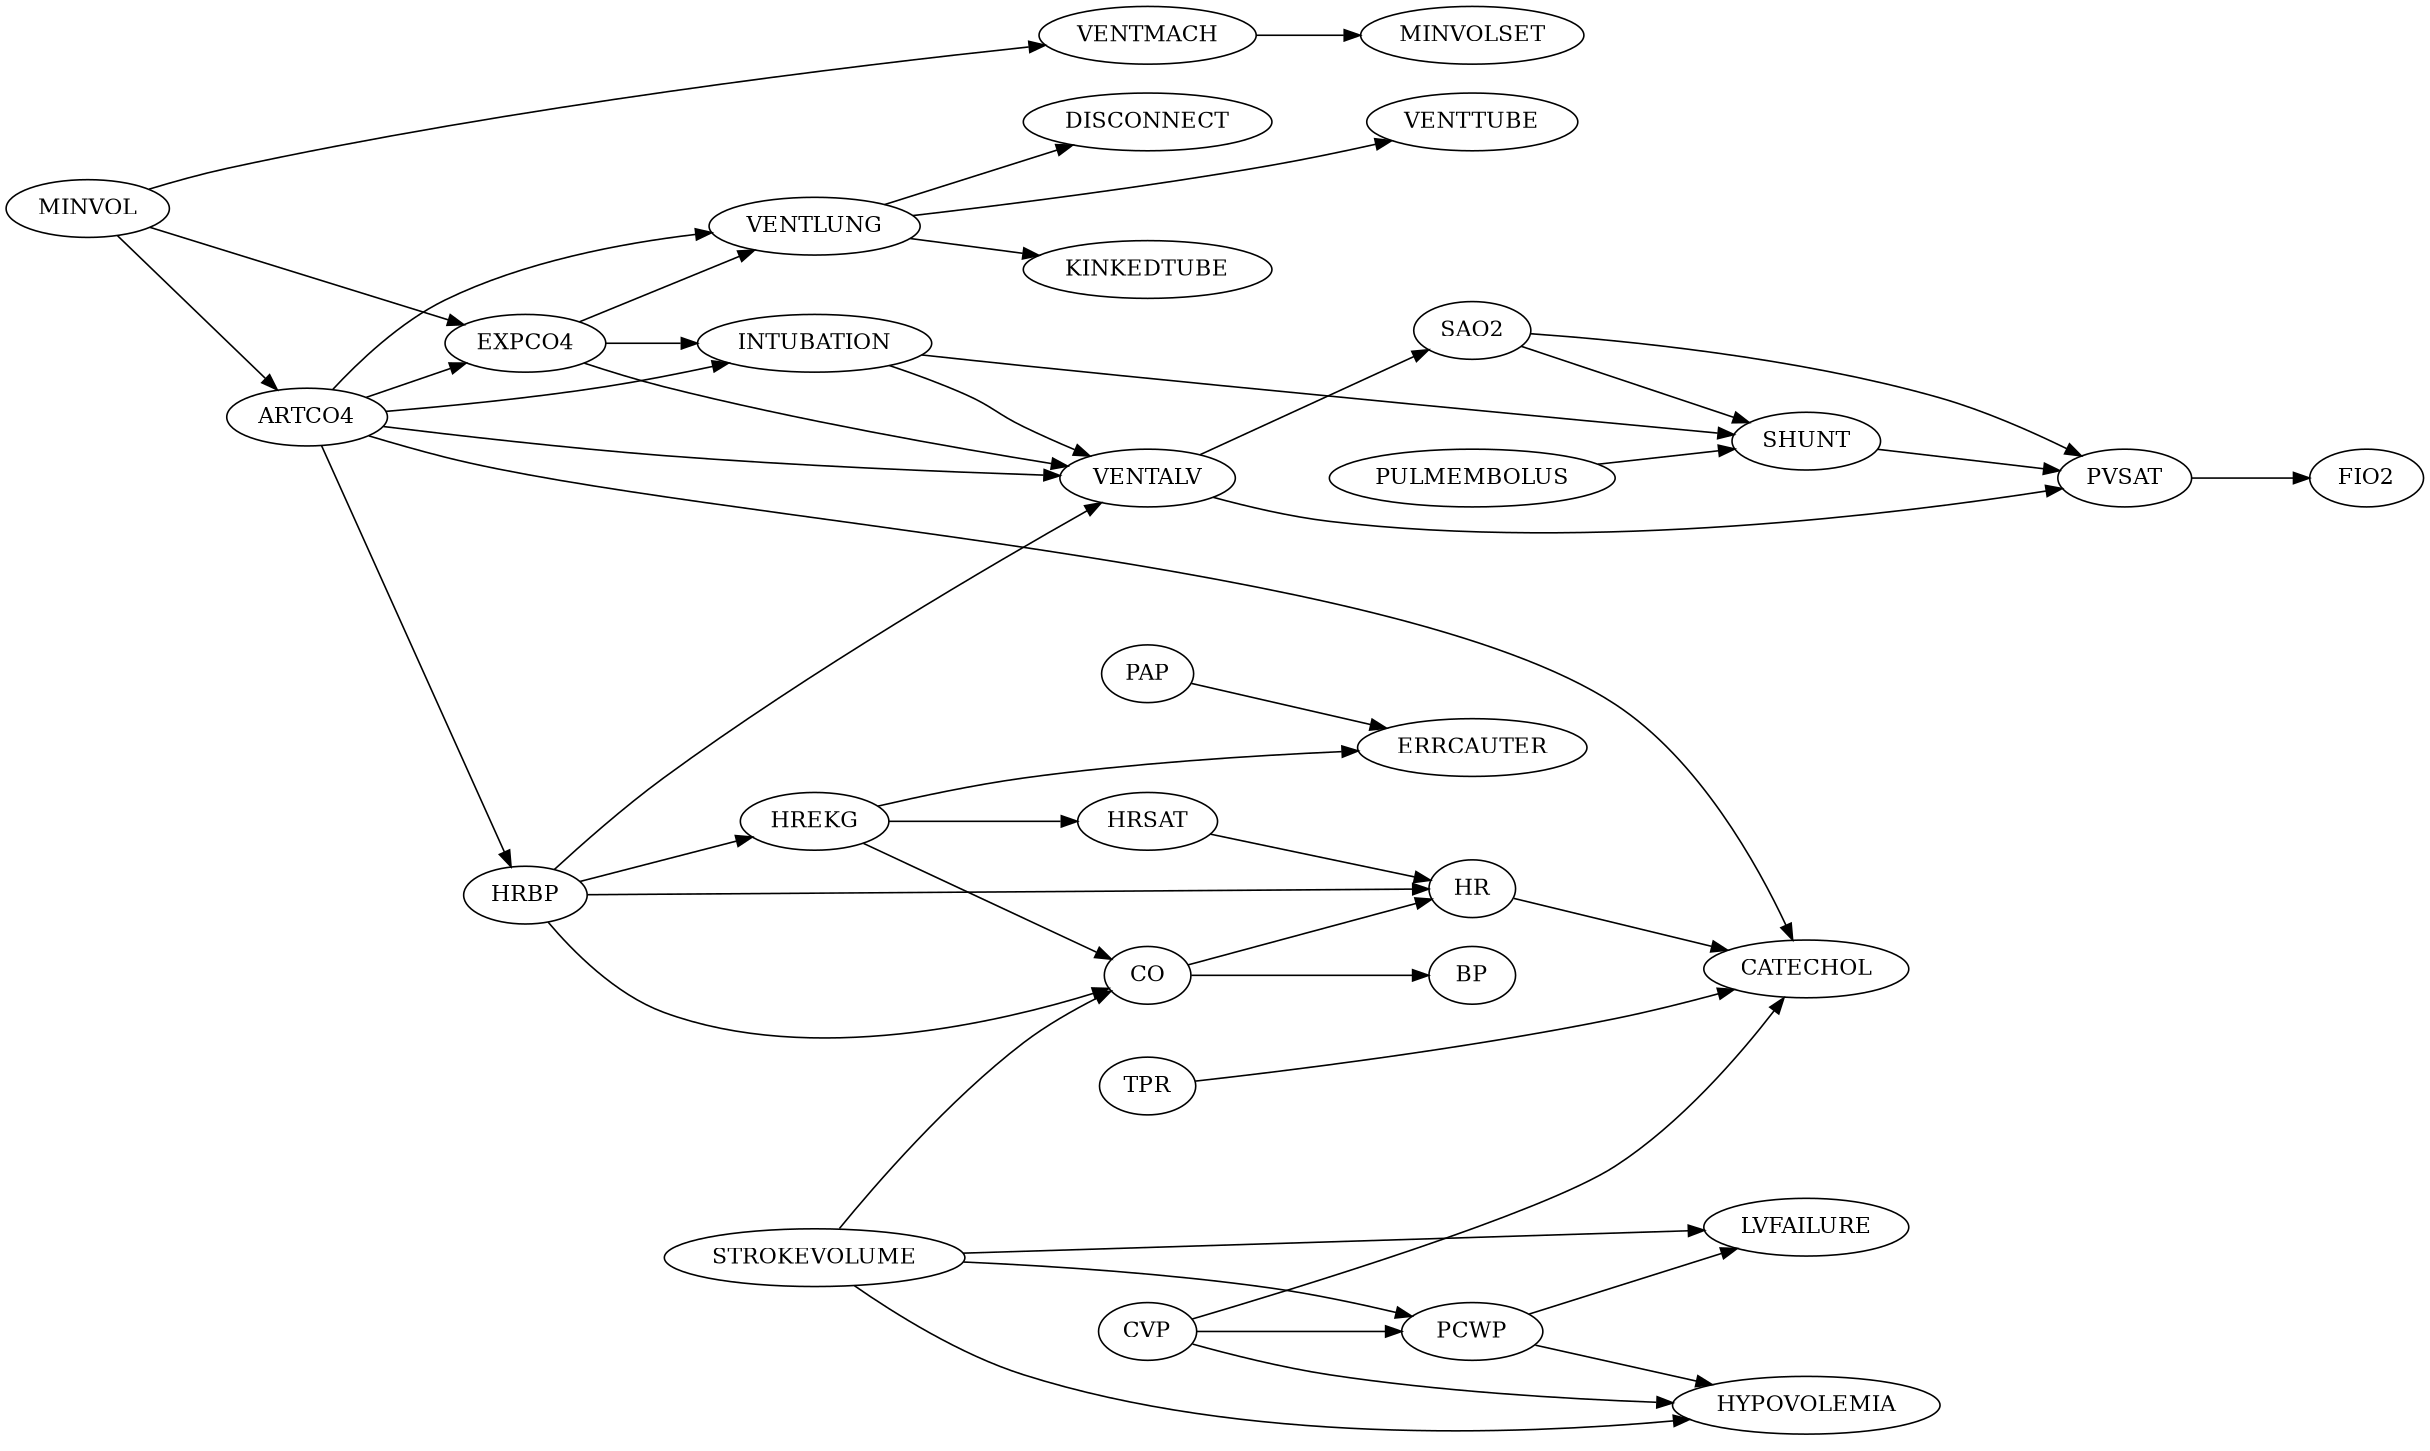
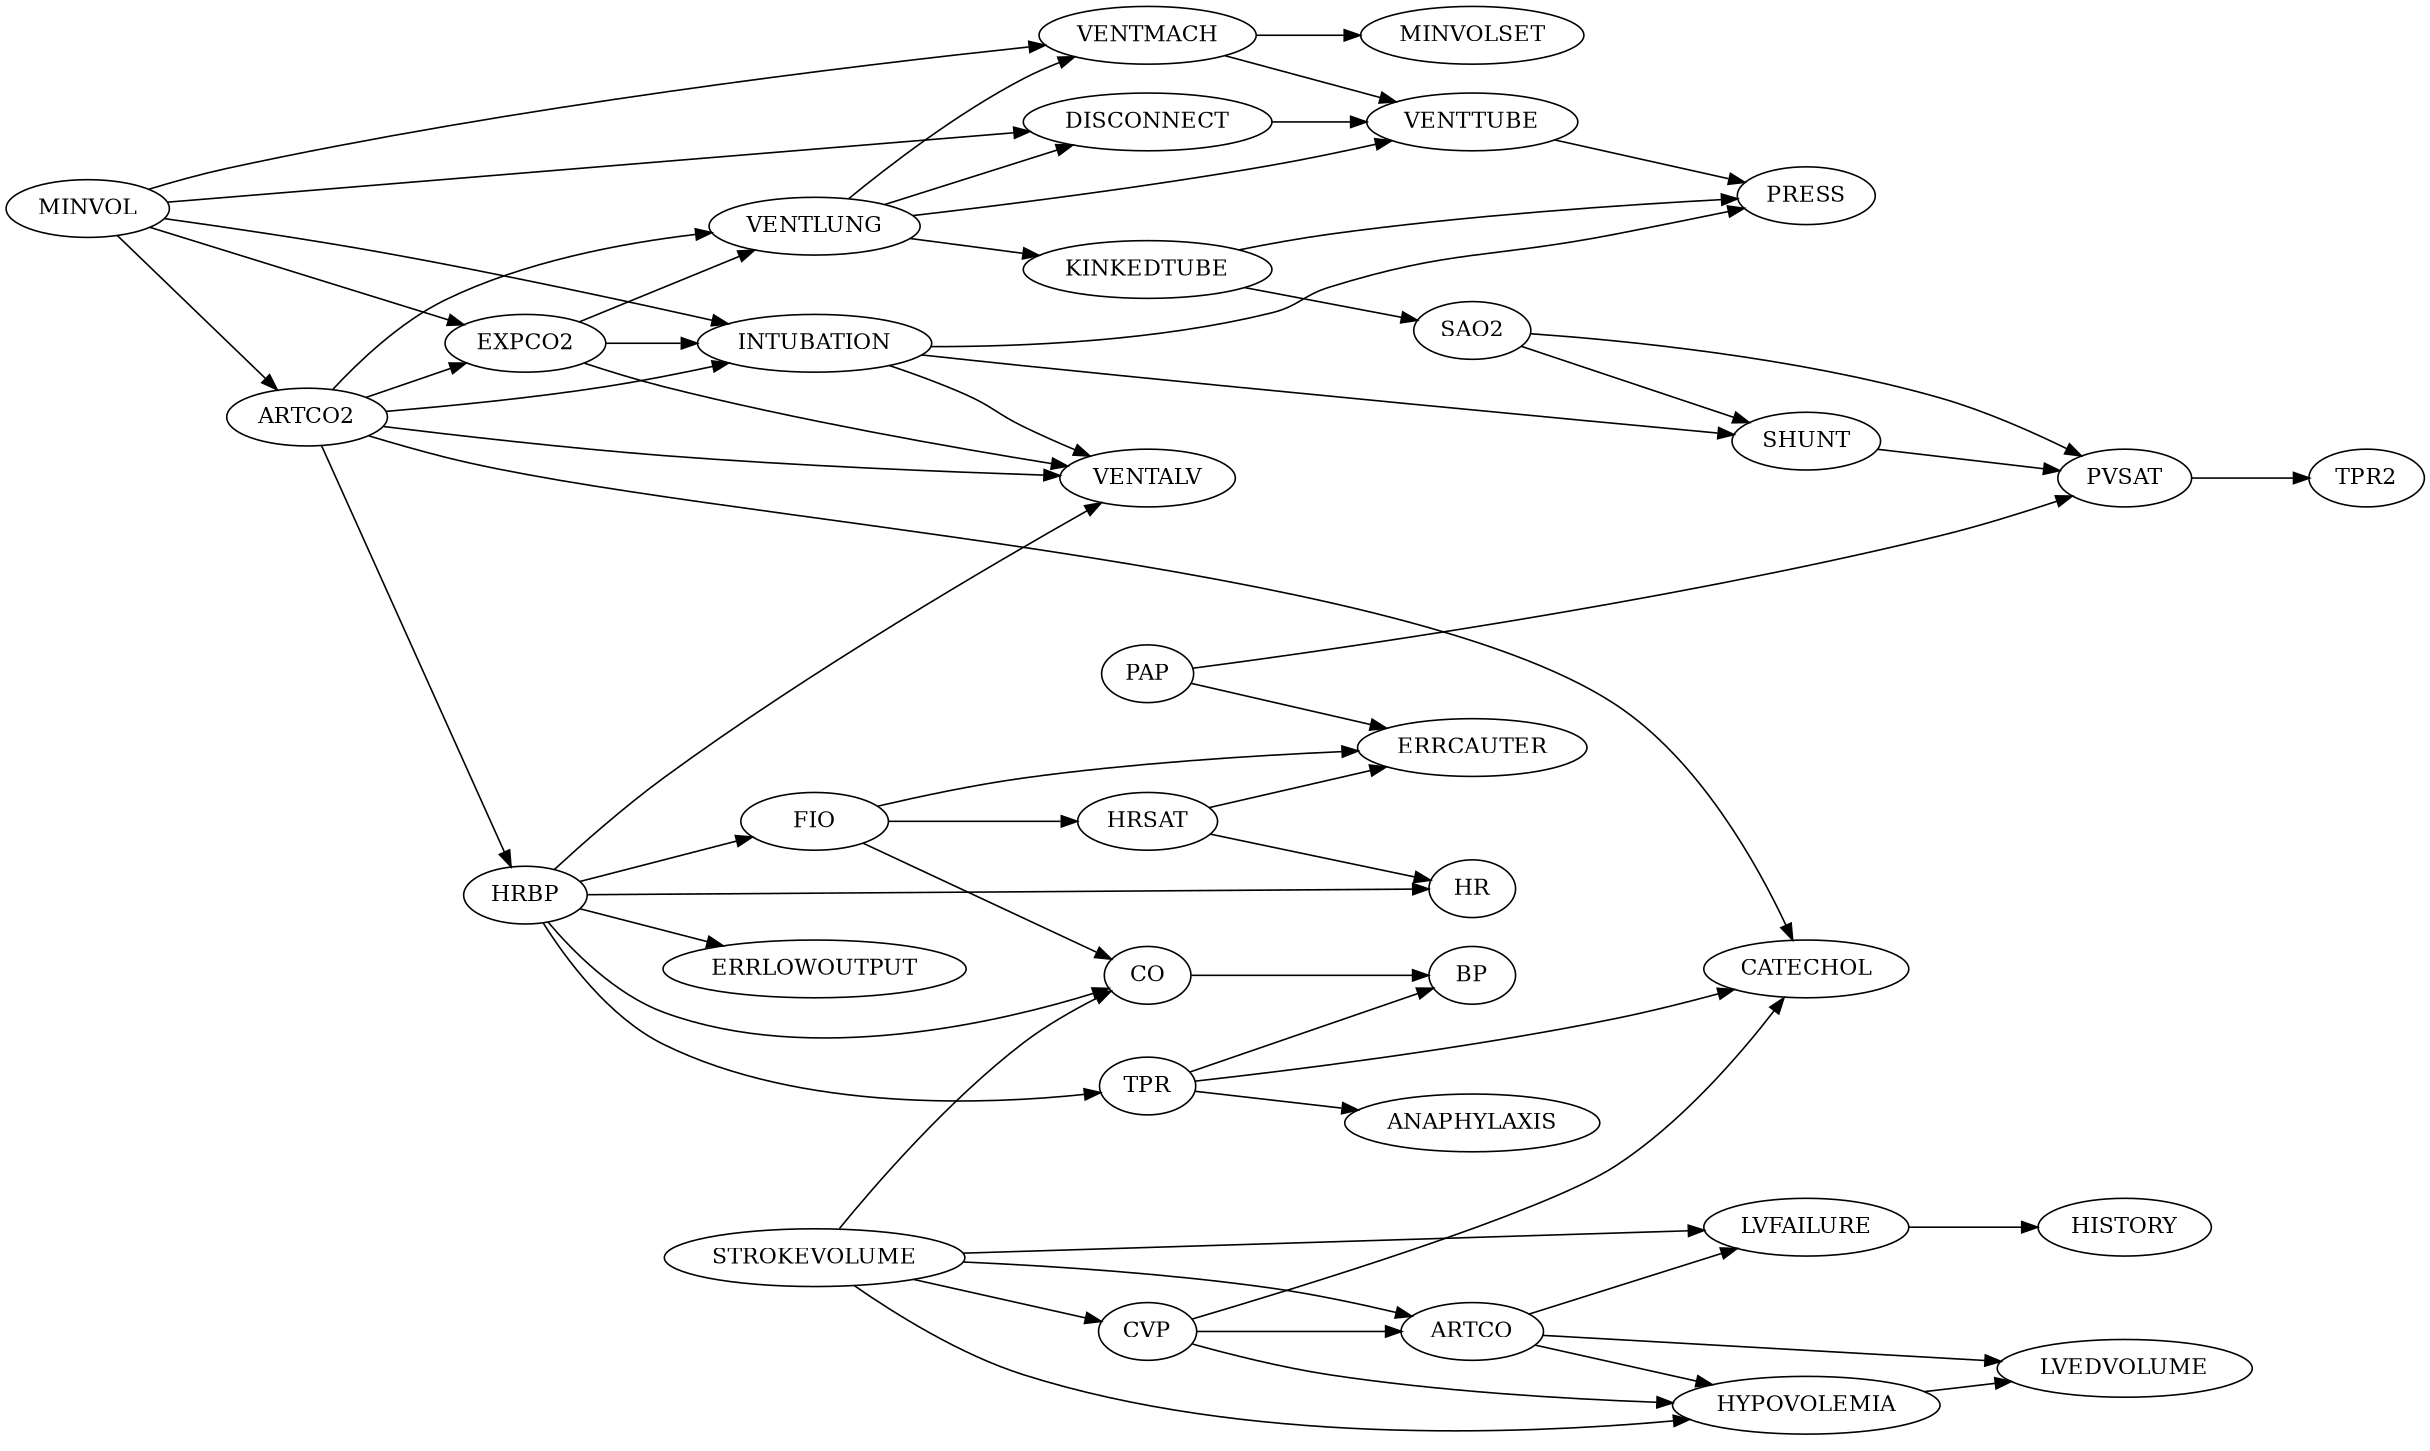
edge "VENTMACH" -> "VENTTUBE": added
edge "DISCONNECT" -> "VENTTUBE": added
edge "VENTLUNG" -> "VENTMACH": added
edge "MINVOL" -> "DISCONNECT": added
node "PRESS": added
edge "MINVOL" -> "INTUBATION": added
node "EXPCO4": label "EXPCO4" -> "EXPCO2"
edge "VENTALV" -> "SAO2": now "KINKEDTUBE" -> "SAO2"
node "ARTCO4": label "ARTCO4" -> "ARTCO2"
node "PULMEMBOLUS": removed
node "FIO2": label "FIO2" -> "TPR2"
edge "VENTALV" -> "PVSAT": now "PAP" -> "PVSAT"
edge "HRSAT" -> "ERRCAUTER": added
node "HREKG": label "HREKG" -> "FIO"
edge "HR" -> "CATECHOL": removed
edge "CO" -> "HR": removed
node "ERRLOWOUTPUT": added
edge "TPR" -> "BP": added
edge "HRBP" -> "TPR": added
node "ANAPHYLAXIS": added
node "HISTORY": added
edge "STROKEVOLUME" -> "CVP": added
node "PCWP": label "PCWP" -> "ARTCO"
node "LVEDVOLUME": added
